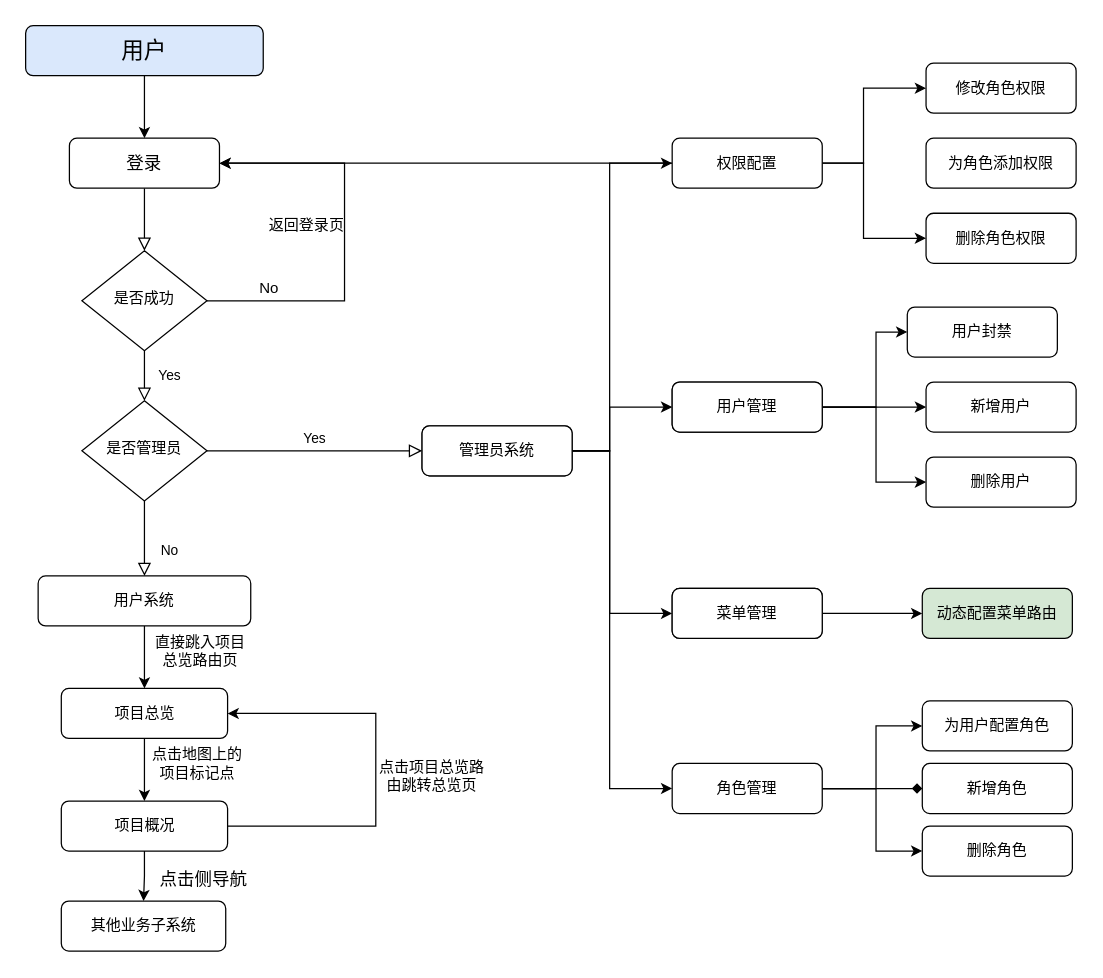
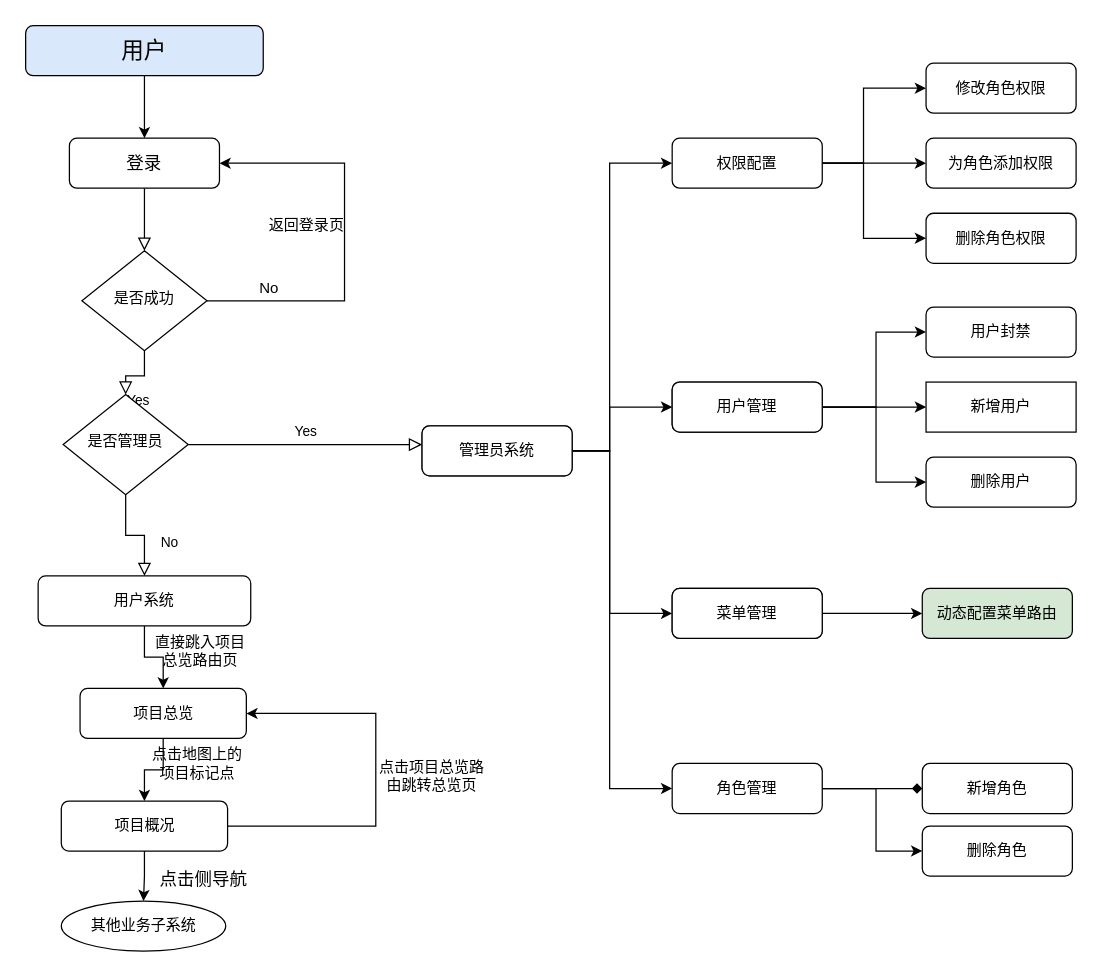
edge "权限配置" -> "登录": now "权限配置" -> "为角色添加权限"
node "用户封禁": moved (982, 332) -> (1001, 332)
node "新增用户": shape rounded rectangle -> rectangle
node "是否管理员": moved (144, 451) -> (126, 444)
node "项目总览": moved (144, 713) -> (163, 713)
node "为用户配置角色": removed
edge "角色管理" -> "为用户配置角色": removed
node "其他业务子系统": shape rounded rectangle -> ellipse
